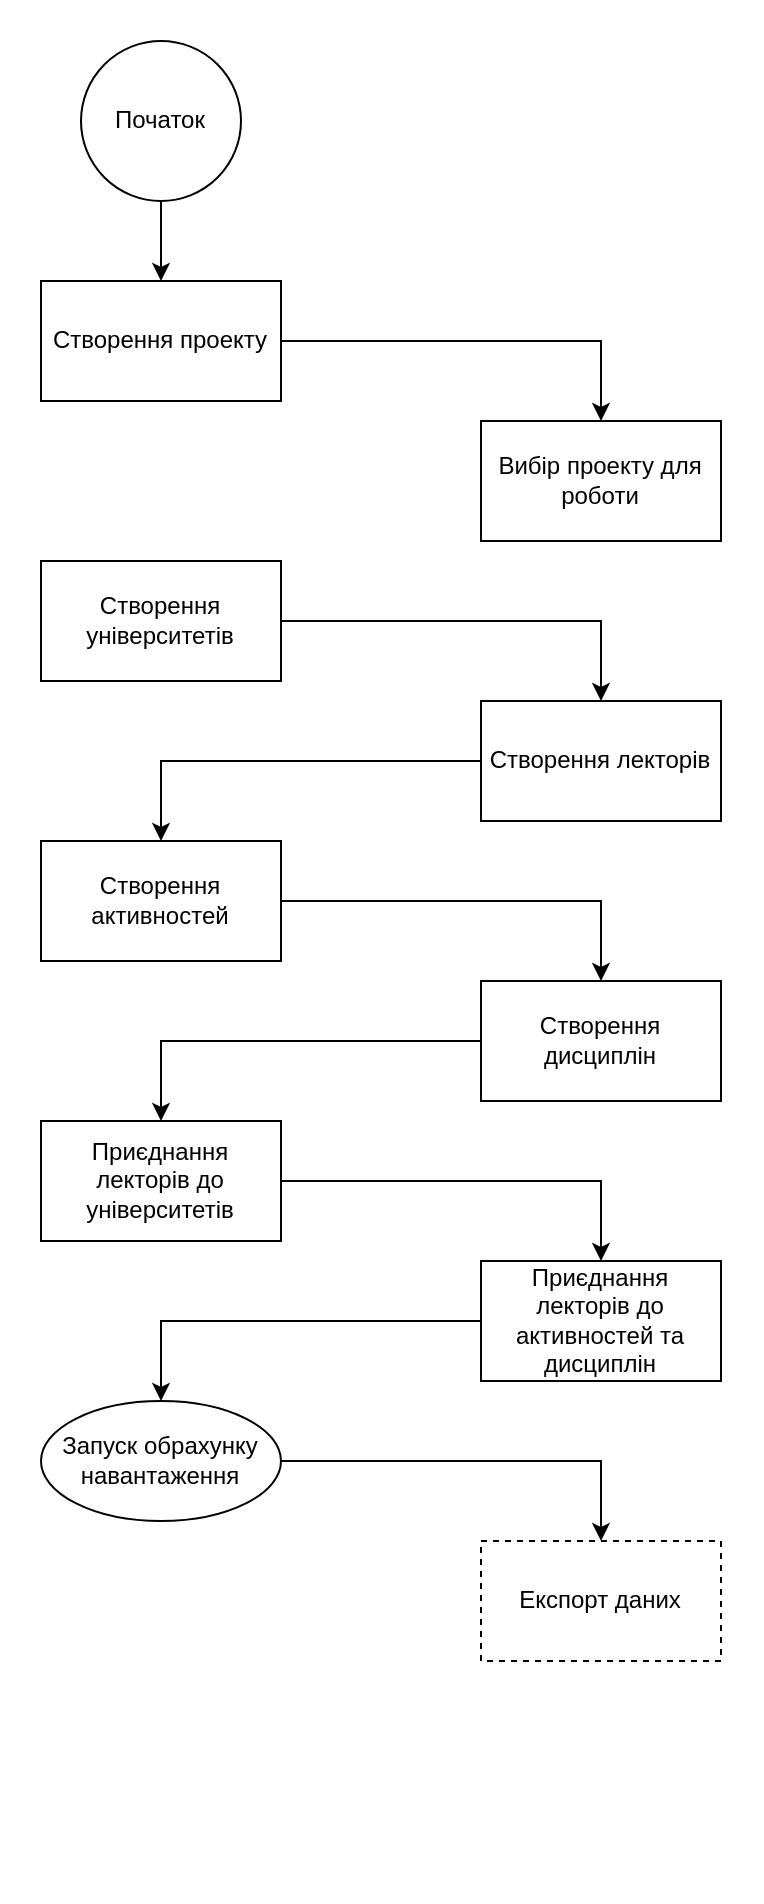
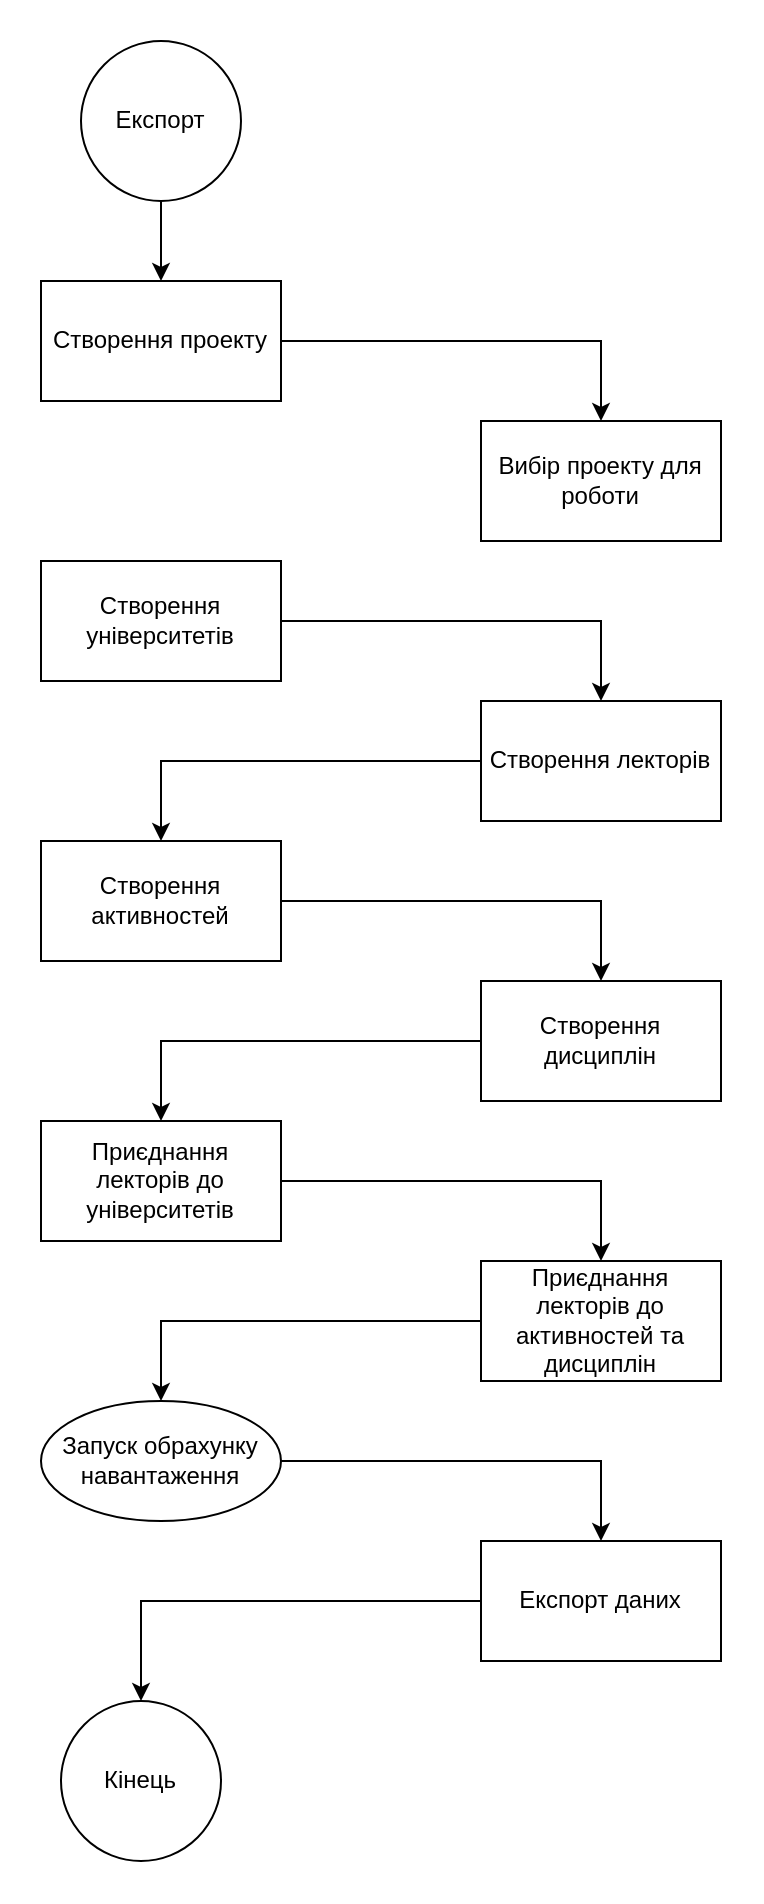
node "Початок": label "Початок" -> "Експорт"
edge "Експорт даних" -> "Кінець": added
node "Експорт даних": style dashed -> solid
node "Кінець": added
